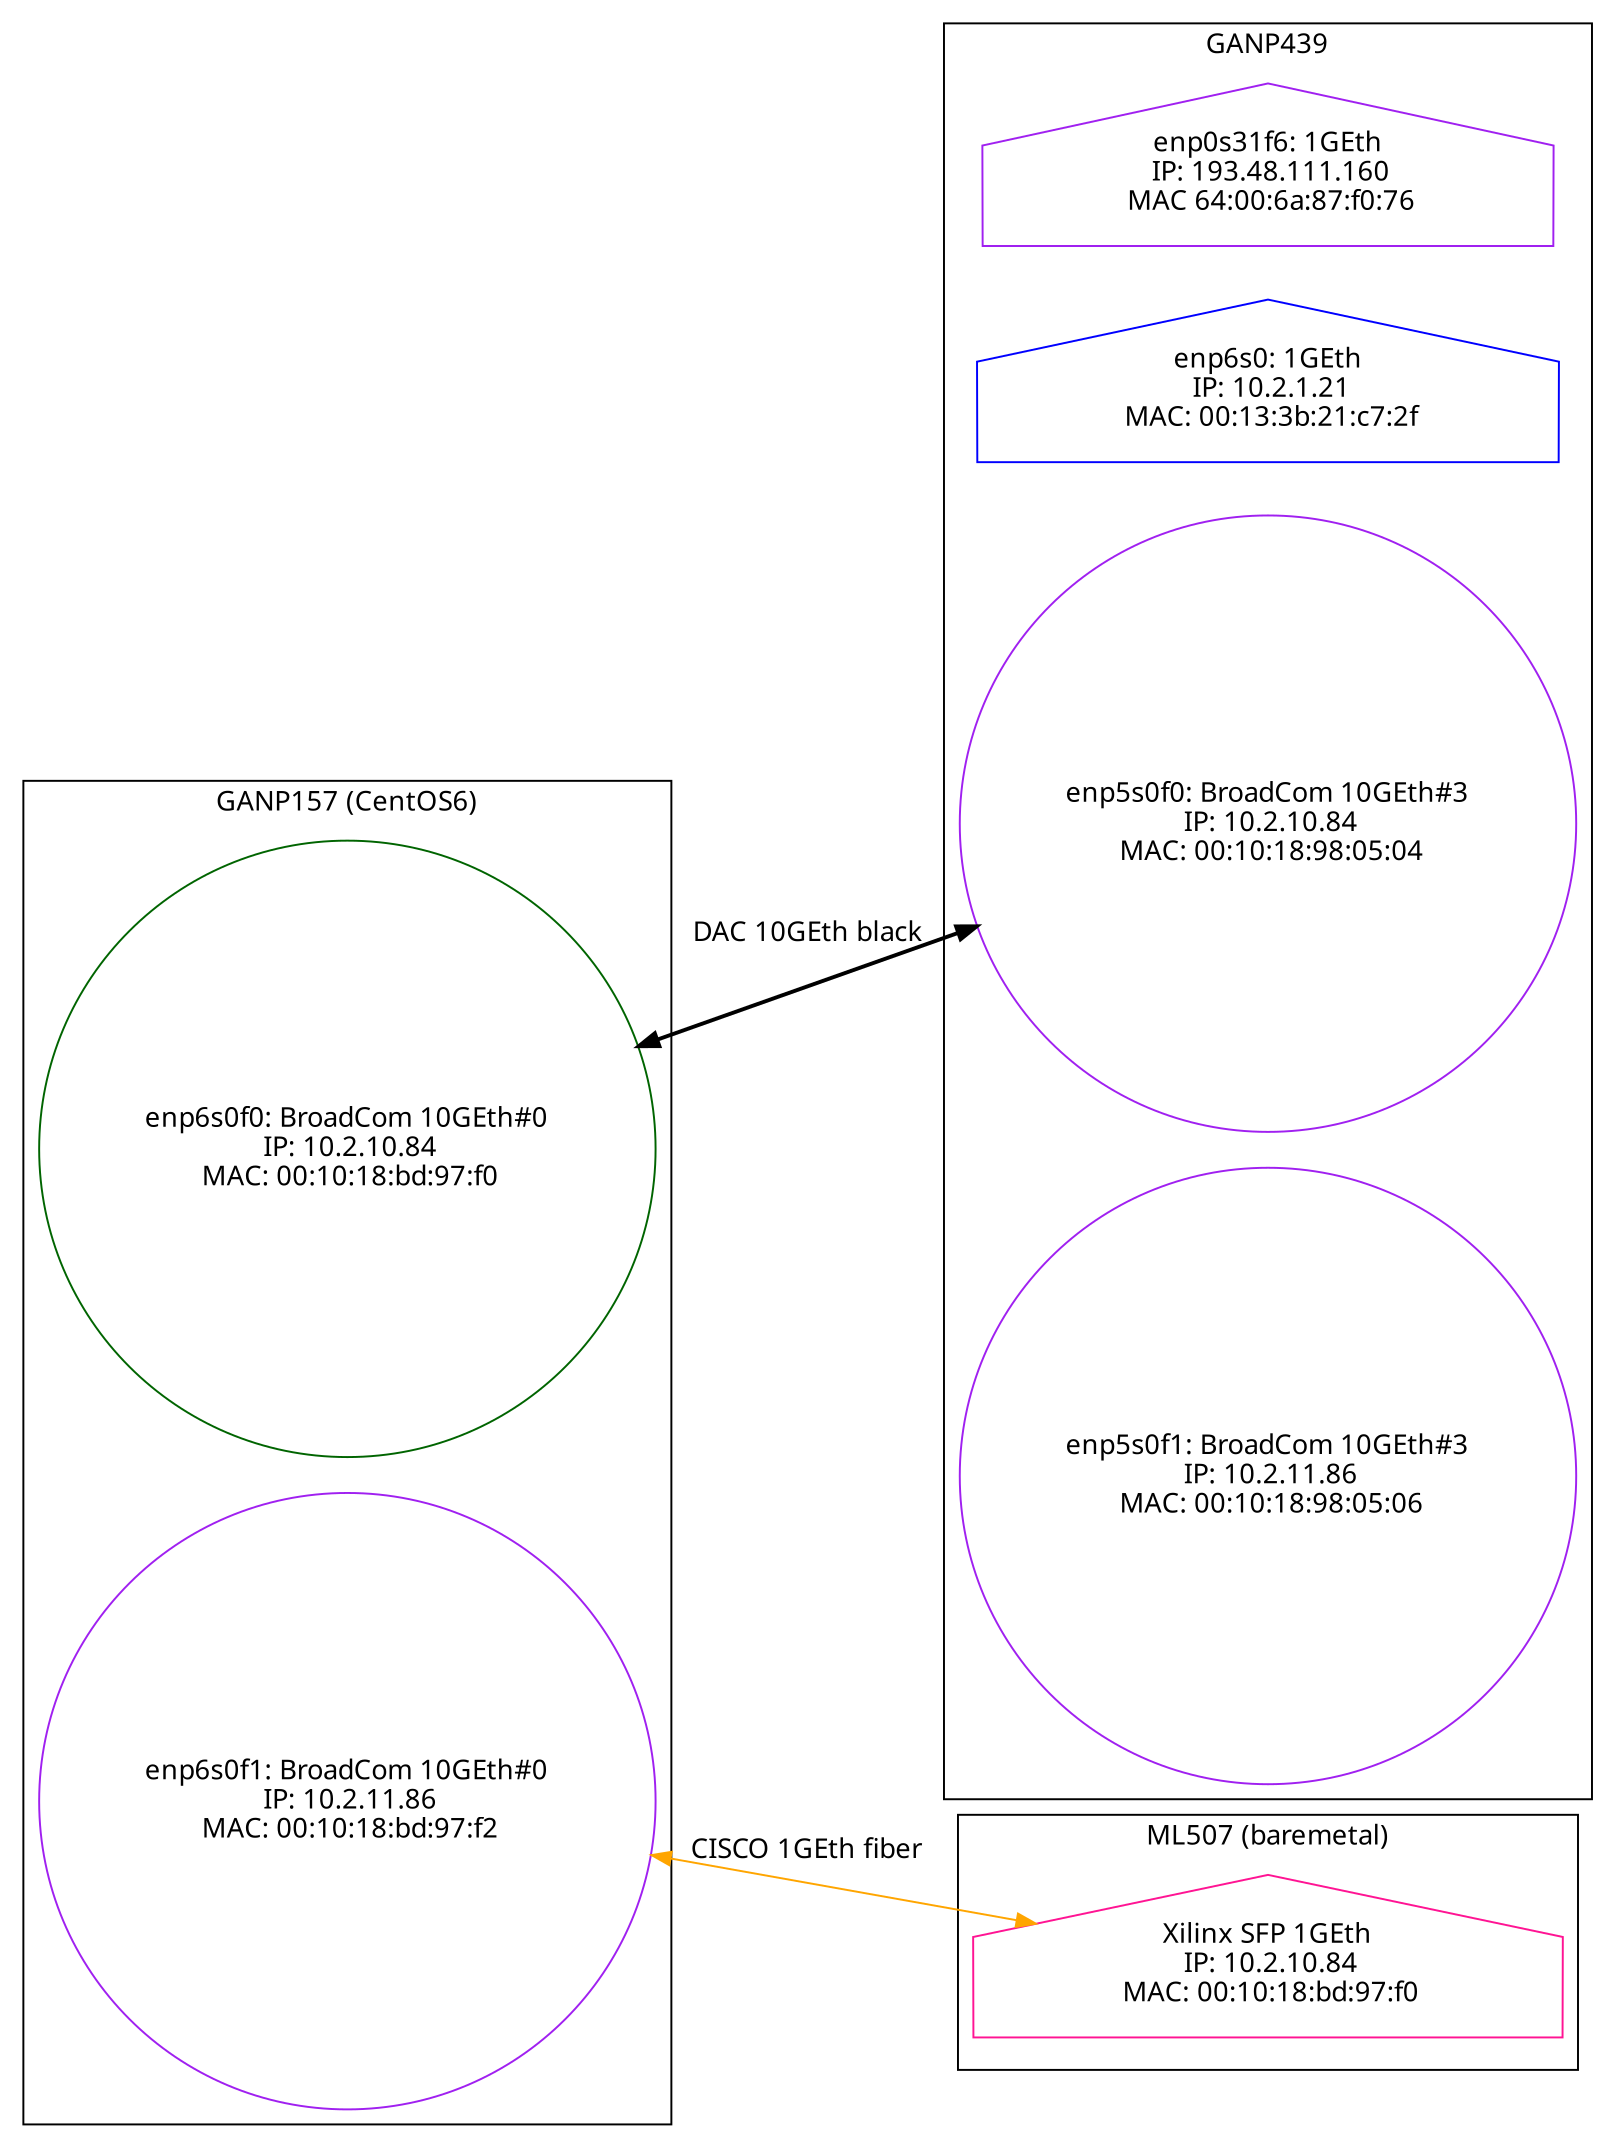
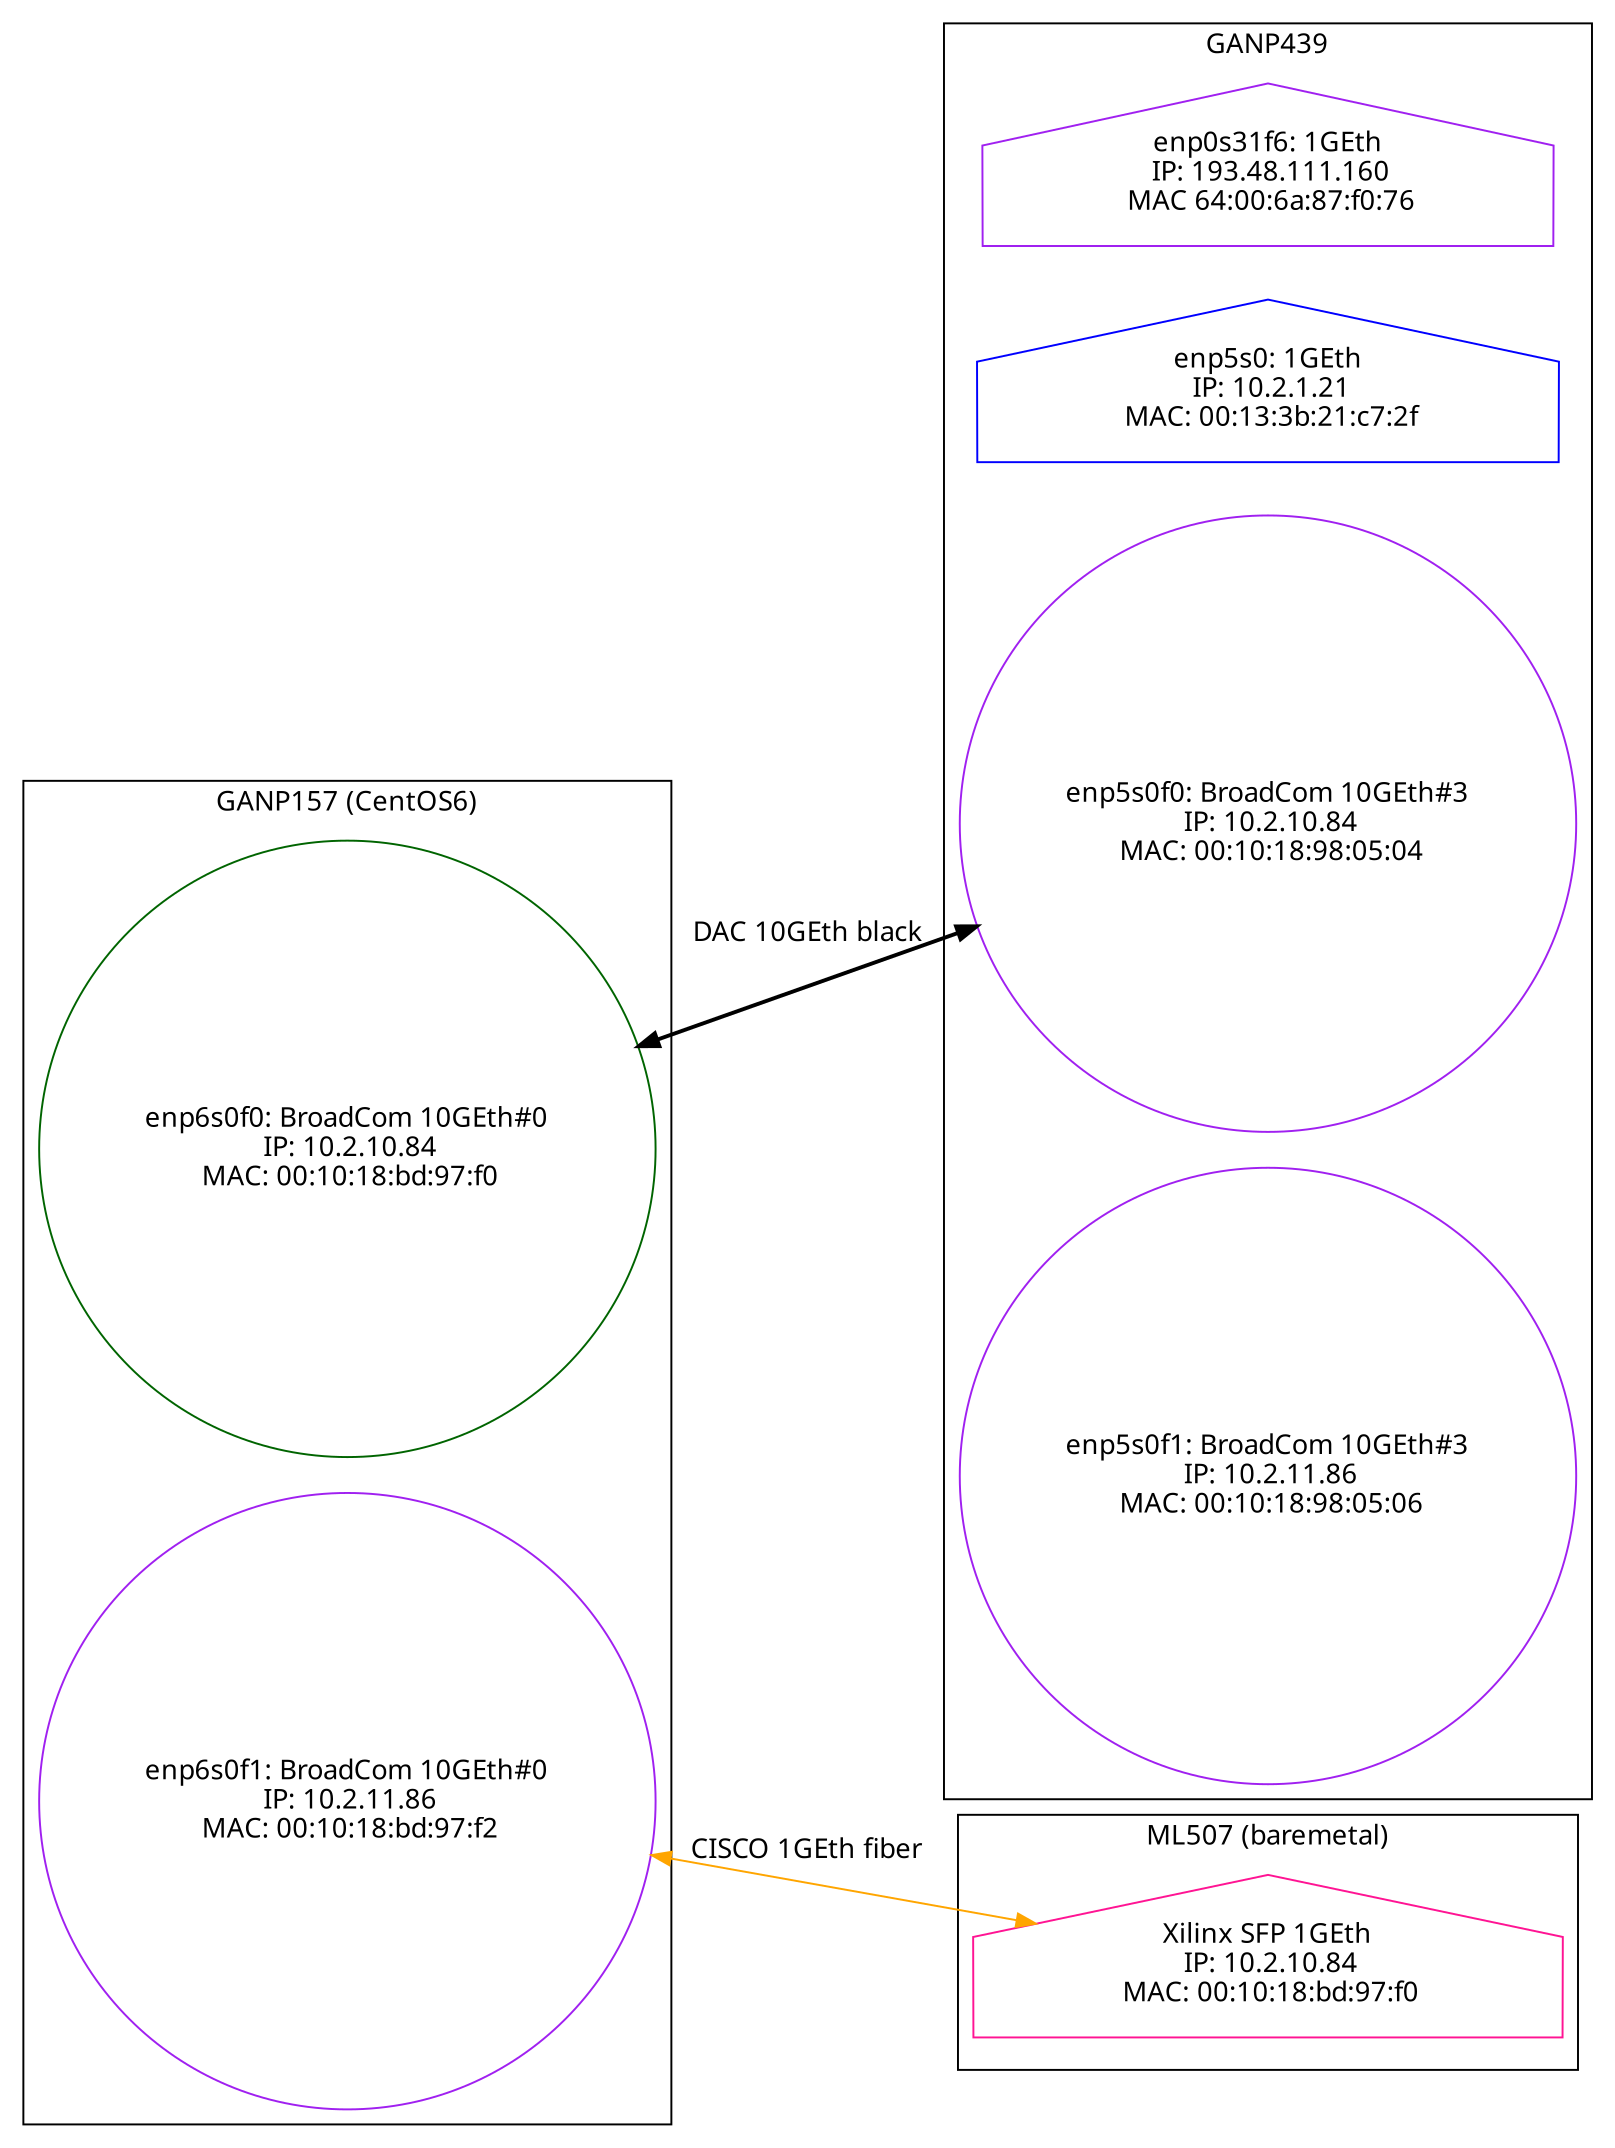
node "enp6s0: 1GEth IP: 10.2.1.21 MAC: 00:13:3b:21:c7:2f": label "enp6s0: 1GEth IP: 10.2.1.21 MAC: 00:13:3b:21:c7:2f" -> "enp5s0: 1GEth IP: 10.2.1.21 MAC: 00:13:3b:21:c7:2f"
